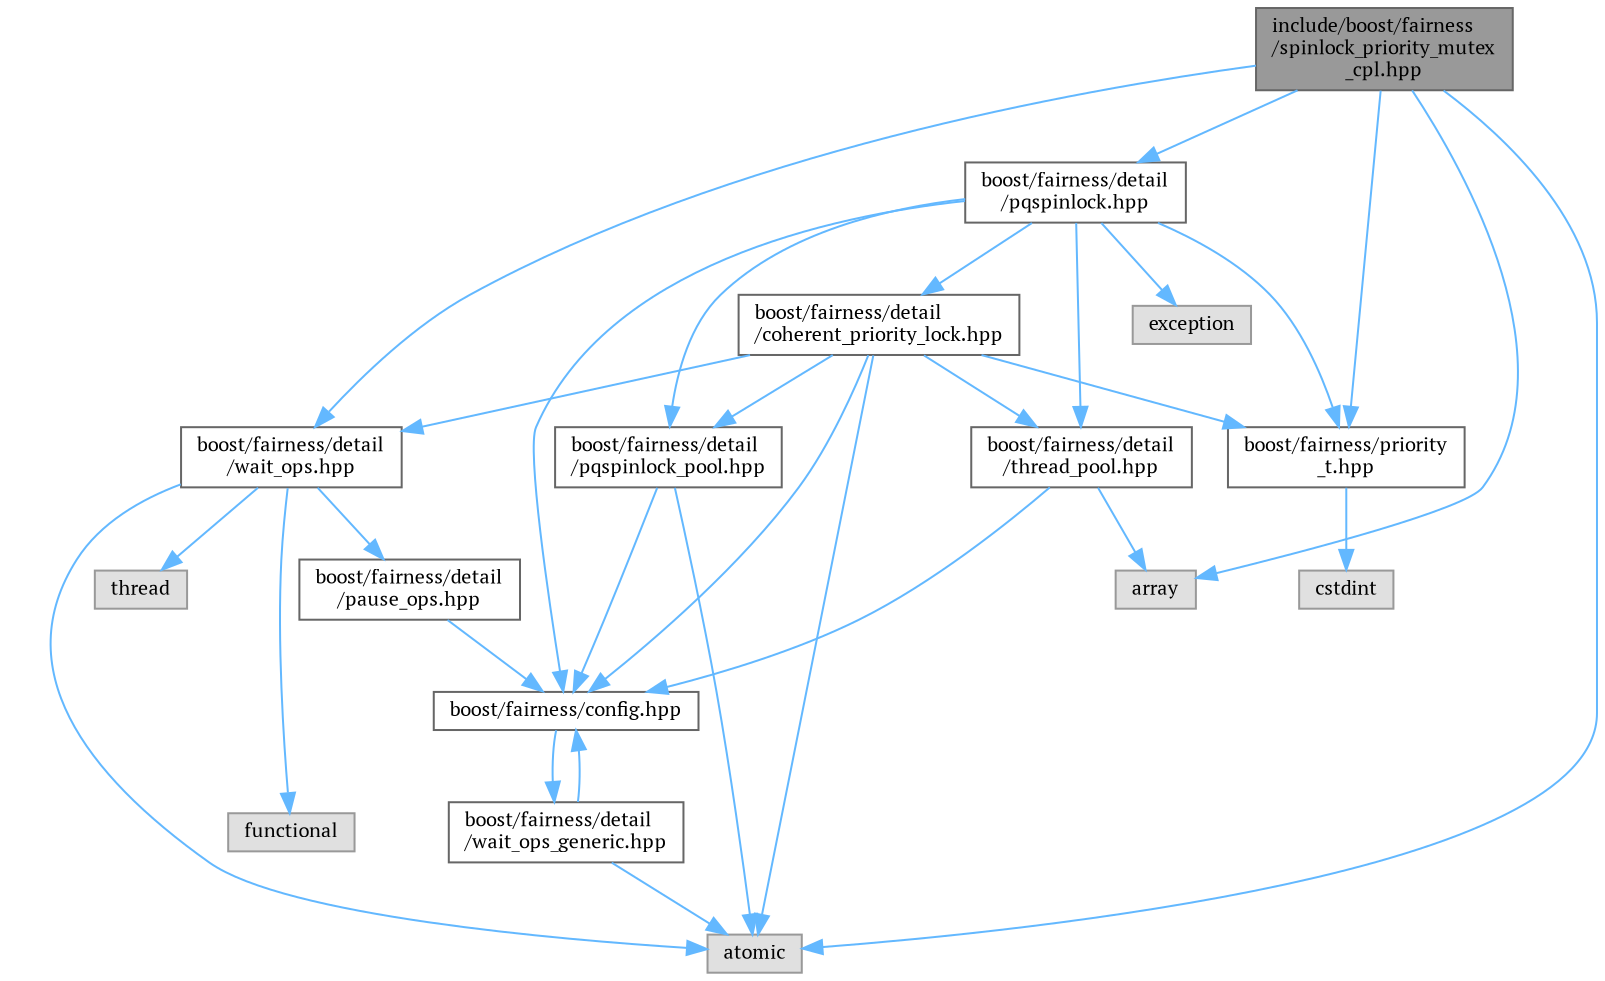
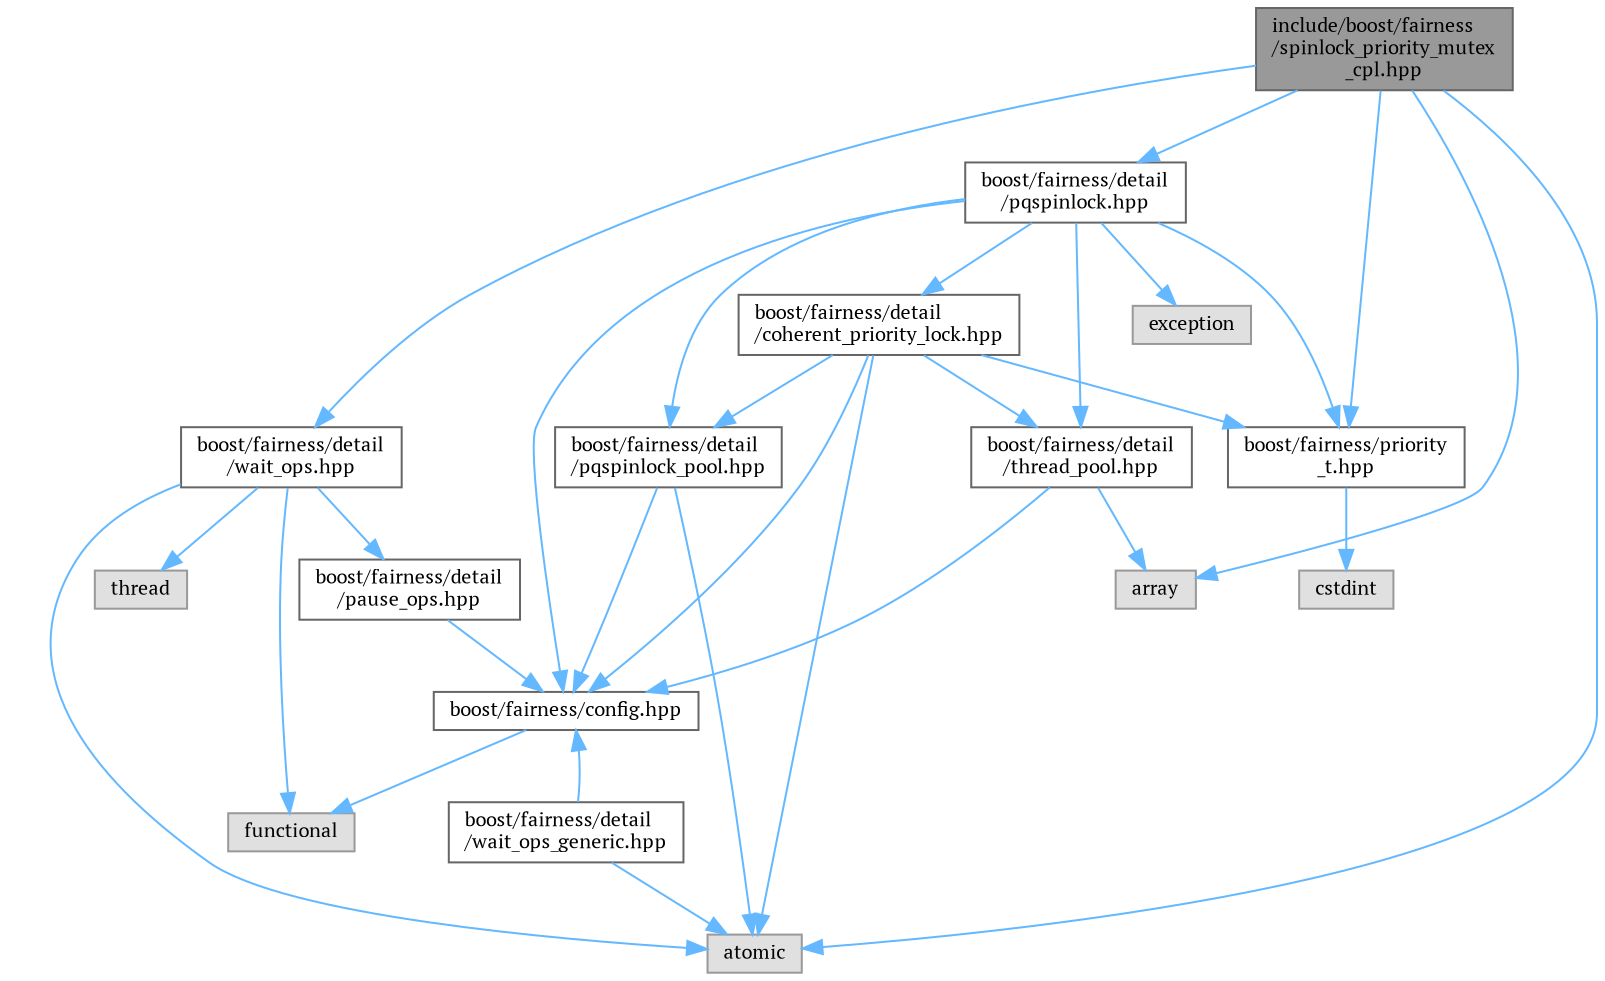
edge "boost/fairness/detail /coherent_priority_lock.hpp" -> "boost/fairness/detail /wait_ops.hpp": removed
edge "boost/fairness/config.hpp" -> "boost/fairness/detail /wait_ops_generic.hpp": now "boost/fairness/config.hpp" -> "functional"
